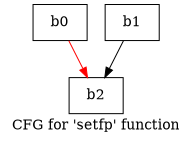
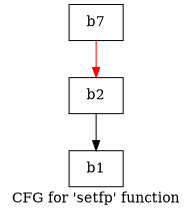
node "b0": label "b0" -> "b7"
edge "b1" -> "b2": reversed
